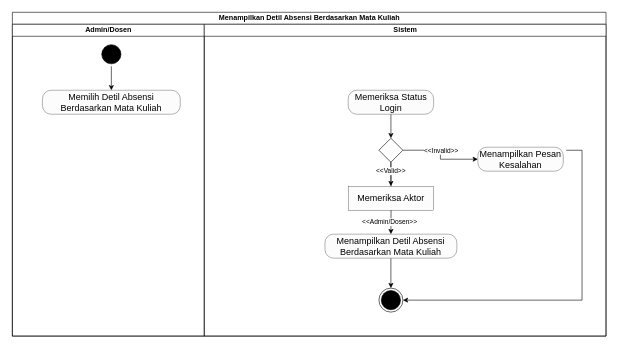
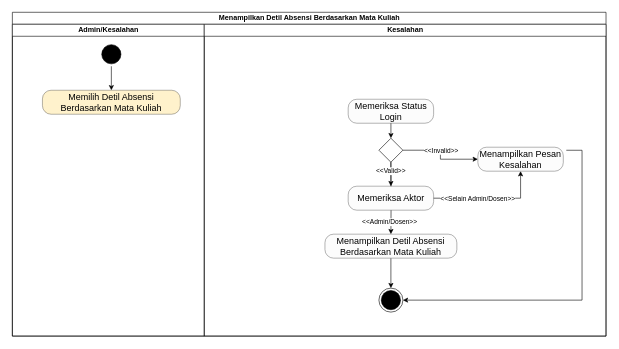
node "Admin/Dosen": label "Admin/Dosen" -> "Admin/Kesalahan"
node "Sistem": label "Sistem" -> "Kesalahan"
node "Memilih Detil Absensi Berdasarkan Mata Kuliah": fillcolor #fcfcfc -> #fff2cc
node "Memeriksa Status Login": moved (391, 102) -> (391, 111)
node "Memeriksa Aktor": shape rectangle -> rounded rectangle
edge "Memeriksa Aktor" -> "Menampilkan Pesan Kesalahan": added, label "<<Selain Admin/Dosen>>"
